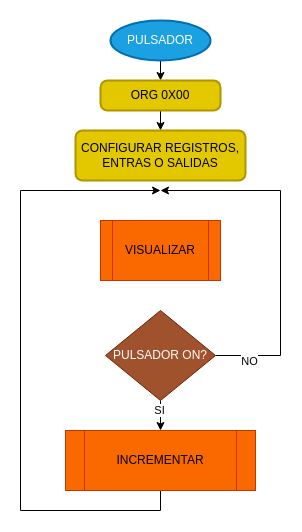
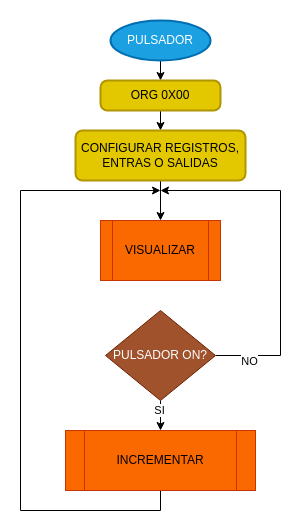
edge "CONFIGURAR REGISTROS, ENTRAS O SALIDAS" -> "VISUALIZAR": added
